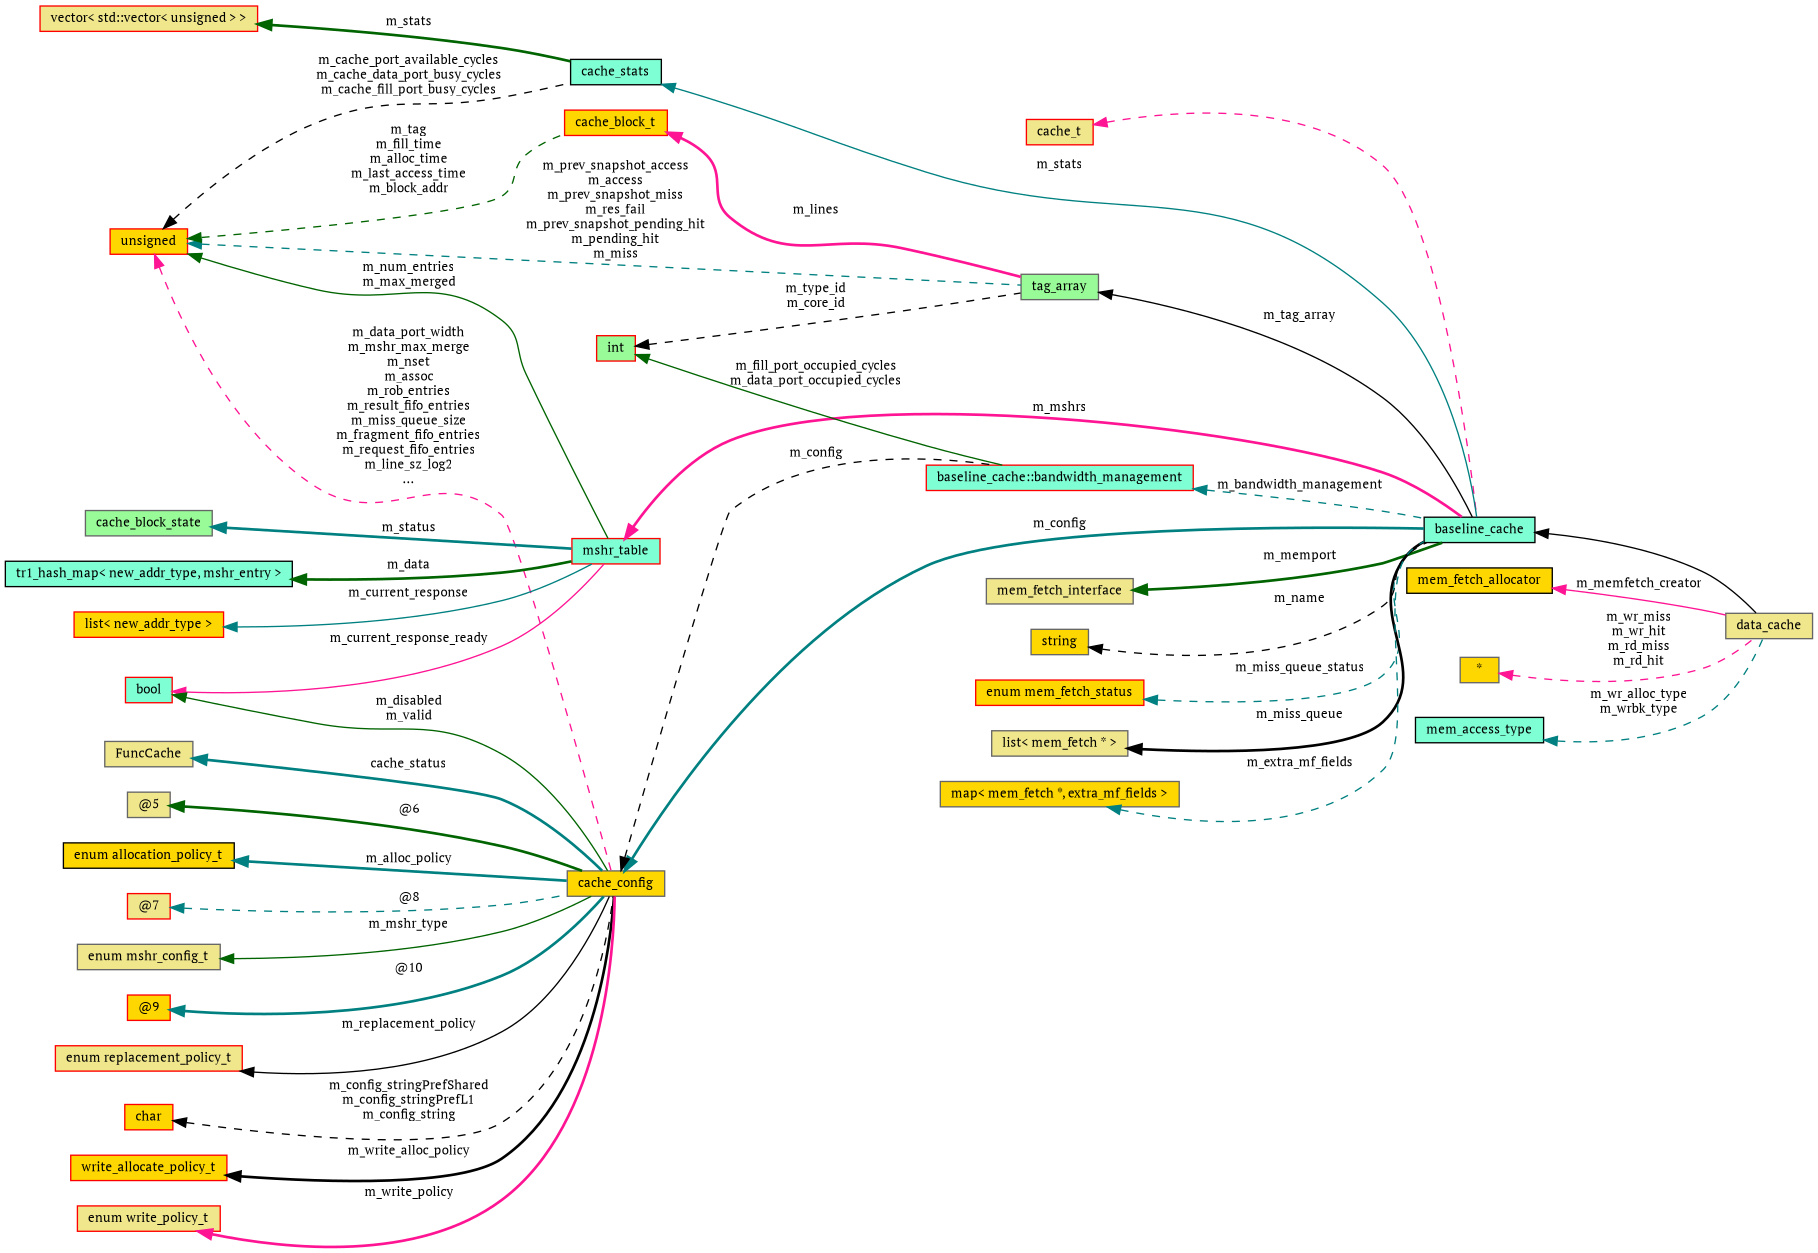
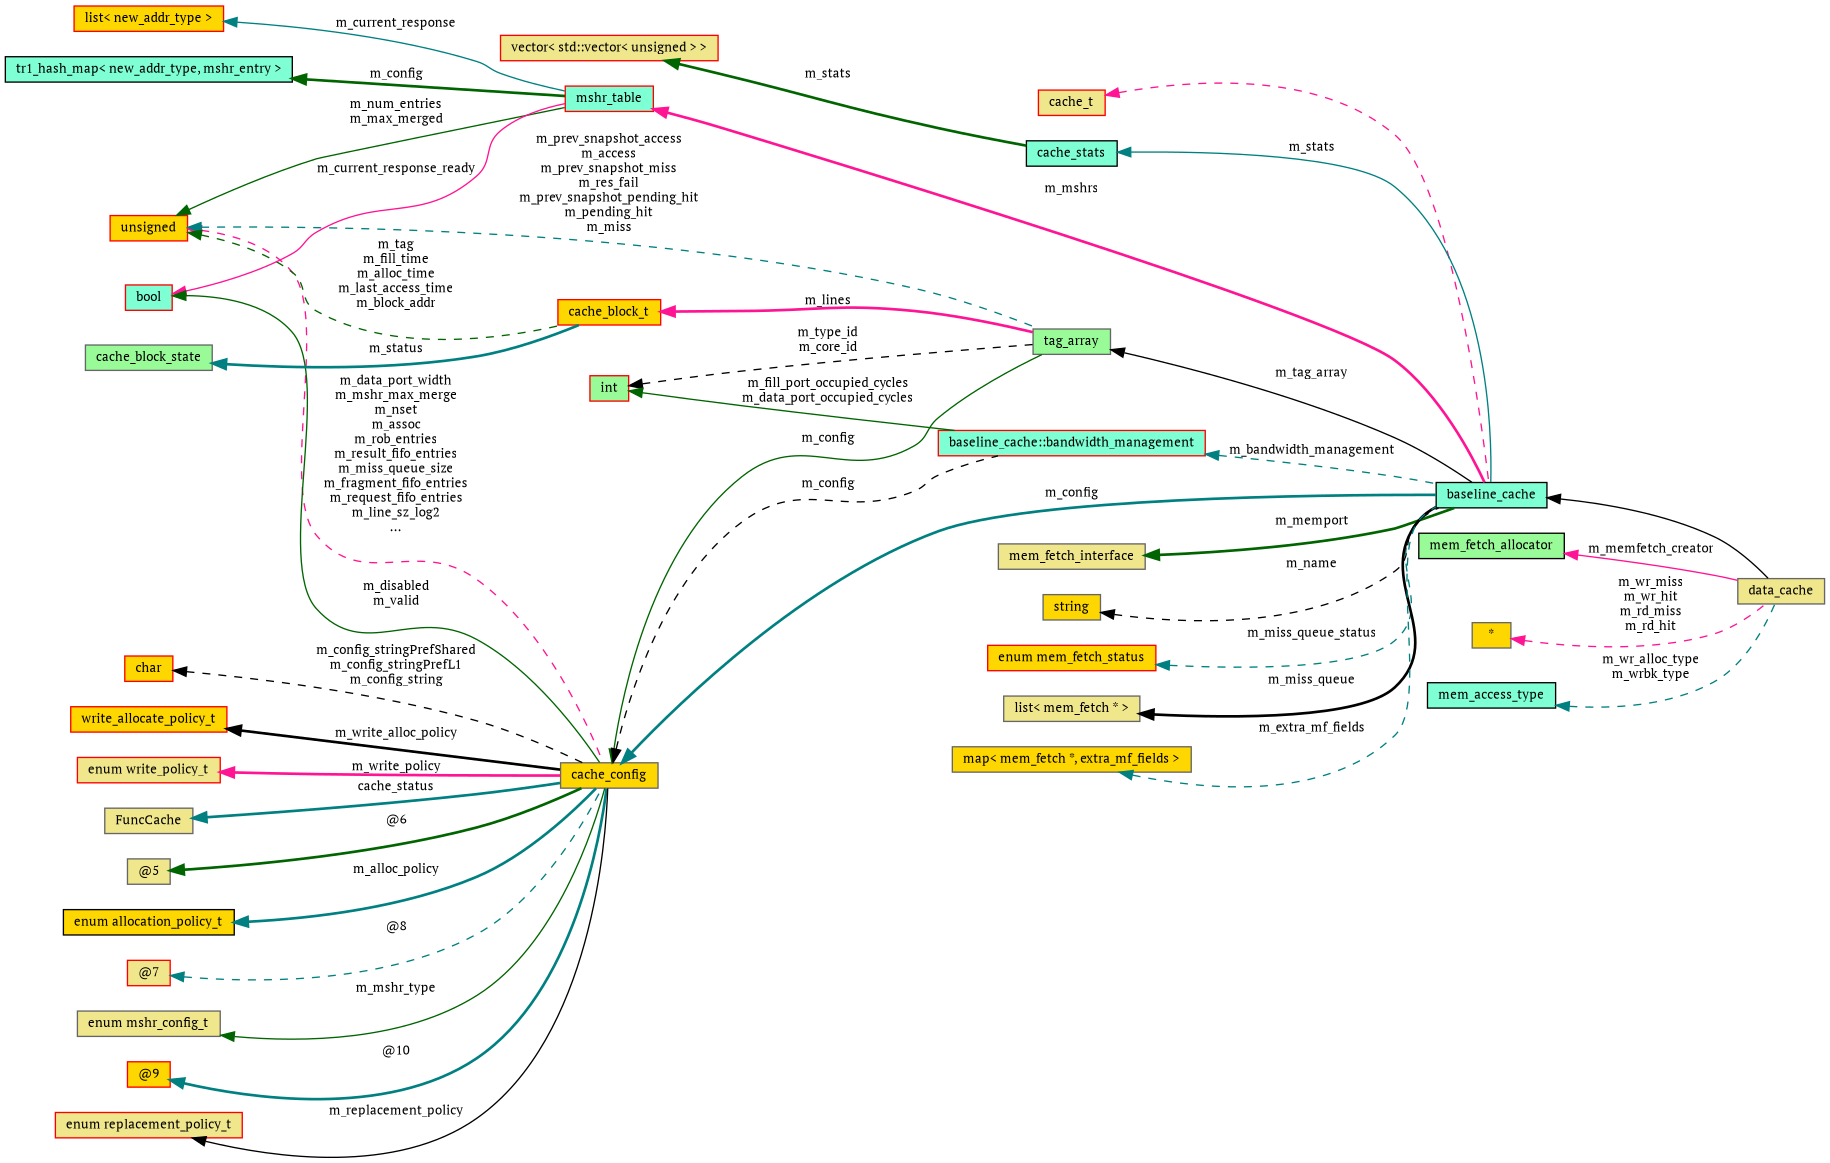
edge "cache_stats" -> "unsigned": removed, label "m_cache_port_available_cycles m_cache_data_port_busy_cycles m_cache_fill_port_busy_cycles"
edge "tag_array" -> "cache_config": added, label "m_config"
edge "mshr_table" -> "cache_block_state": now "cache_block_t" -> "cache_block_state"
edge "mshr_table" -> "tr1_hash_map< new_addr_type, mshr_entry >": label "m_data" -> "m_config"
node "mem_fetch_allocator": fillcolor gold -> palegreen
